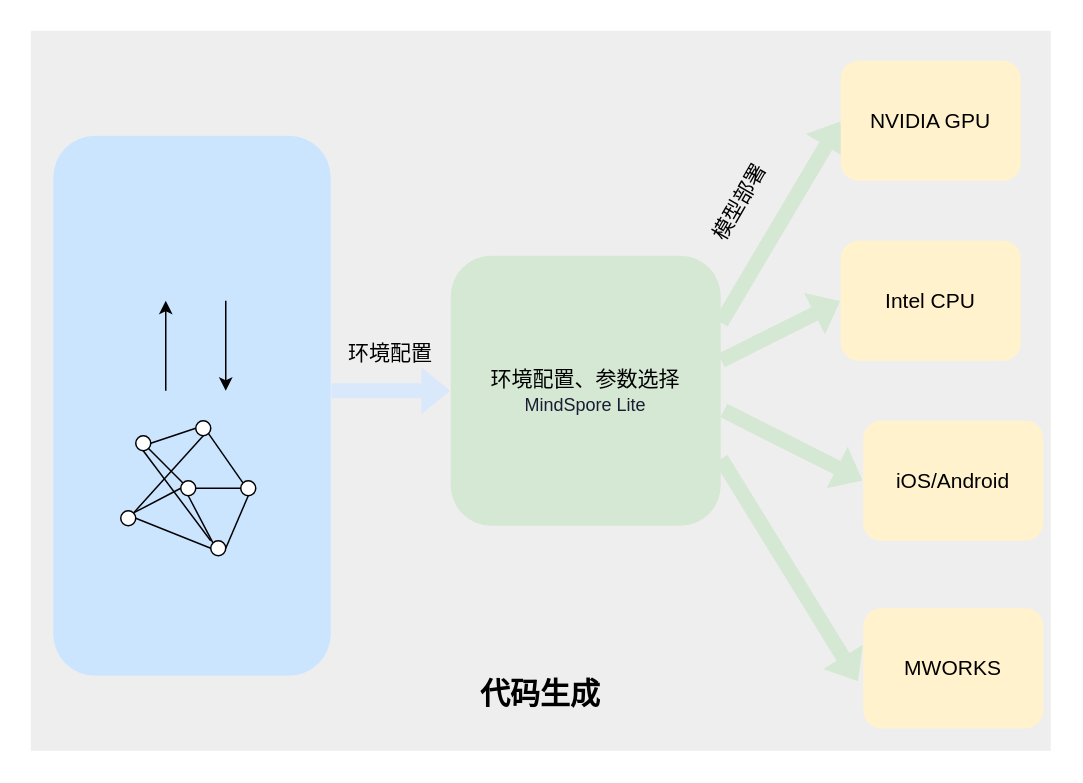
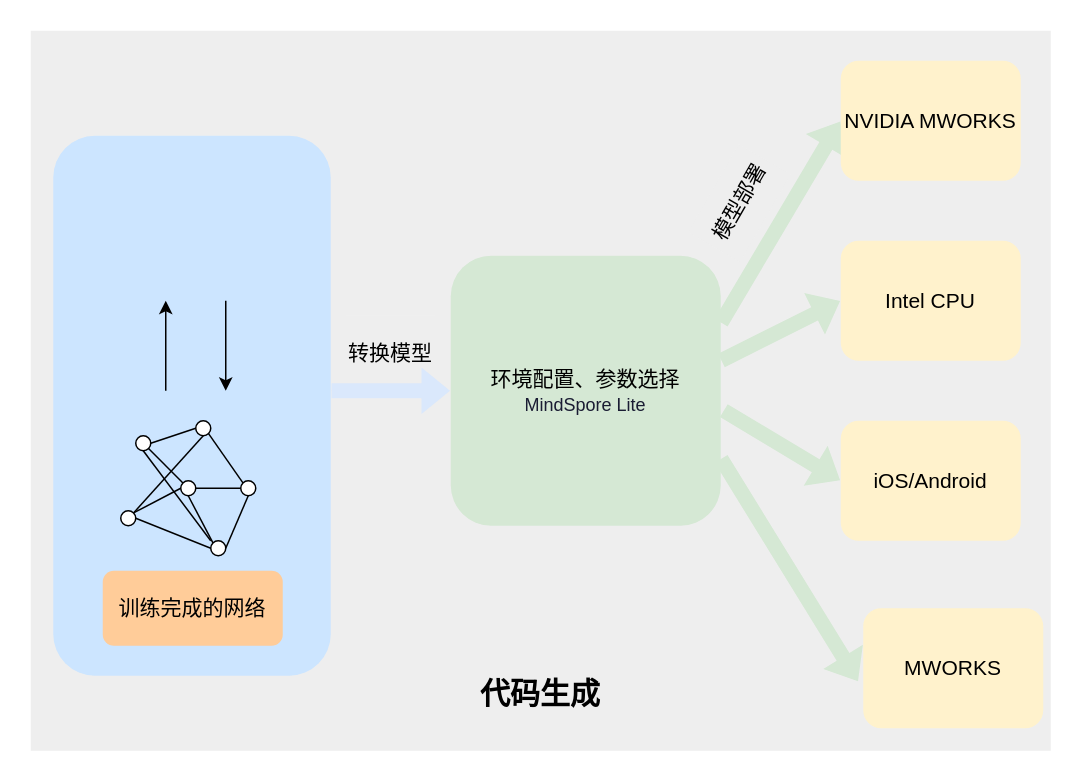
node "NVIDIA GPU": label "NVIDIA GPU" -> "NVIDIA MWORKS"
node "环境配置": label "环境配置" -> "转换模型"
node "iOS/Android": moved (953, 481) -> (931, 481)
node "训练完成的网络": added
